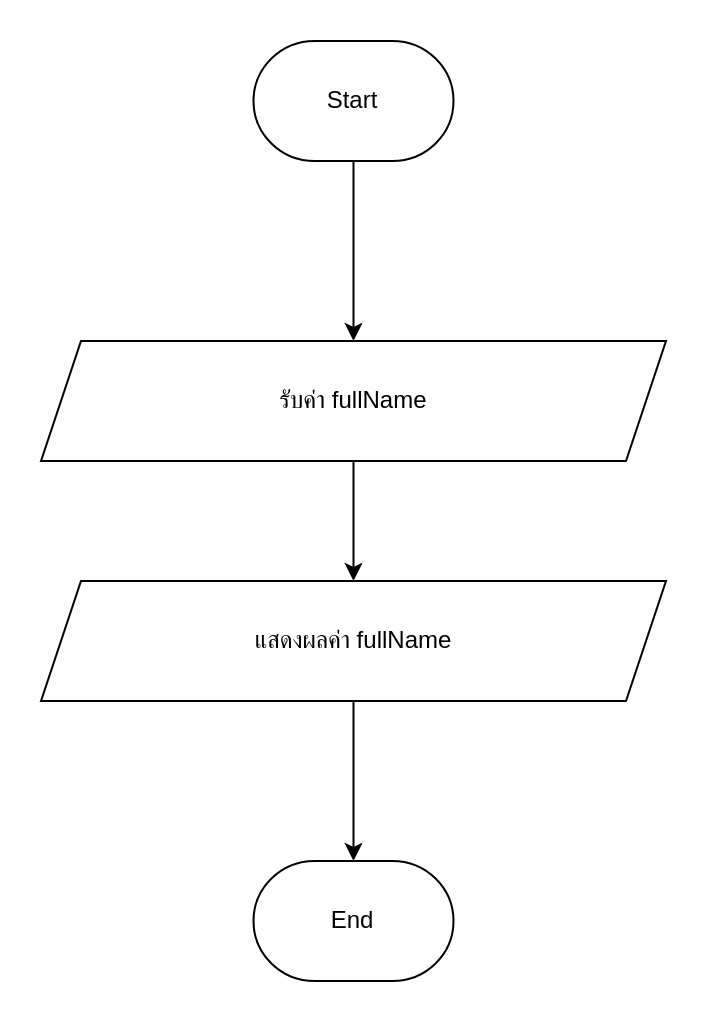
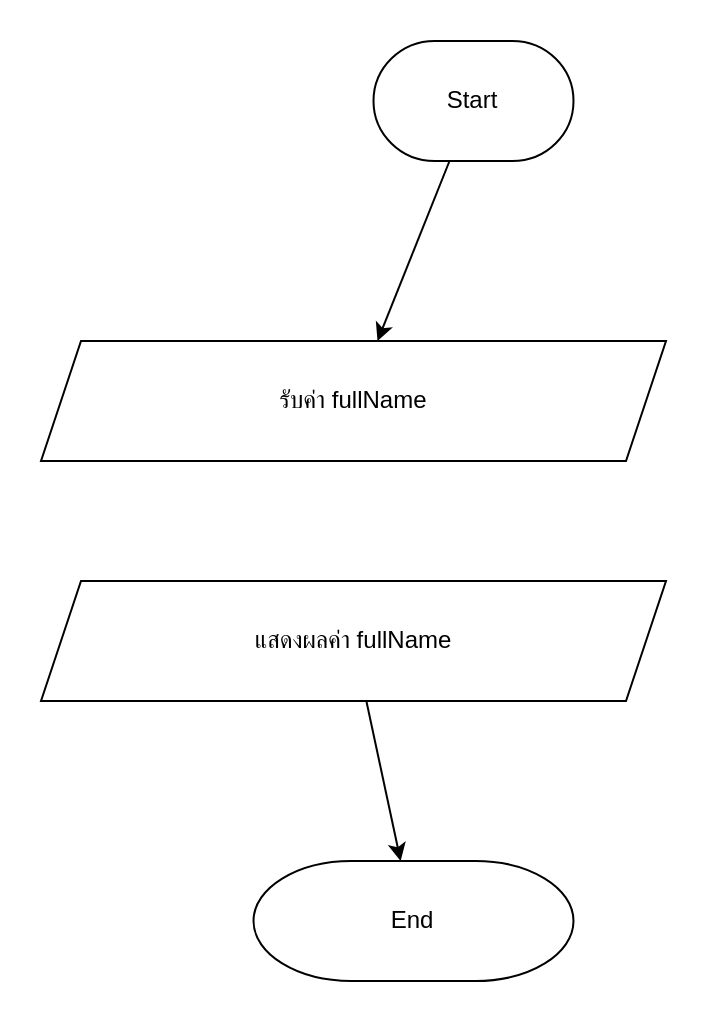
node "Start": moved (354, 101) -> (474, 101)
edge "รับค่า fullName" -> "แสดงผลค่า fullName": removed
node "End": size 200x120 -> 320x120
